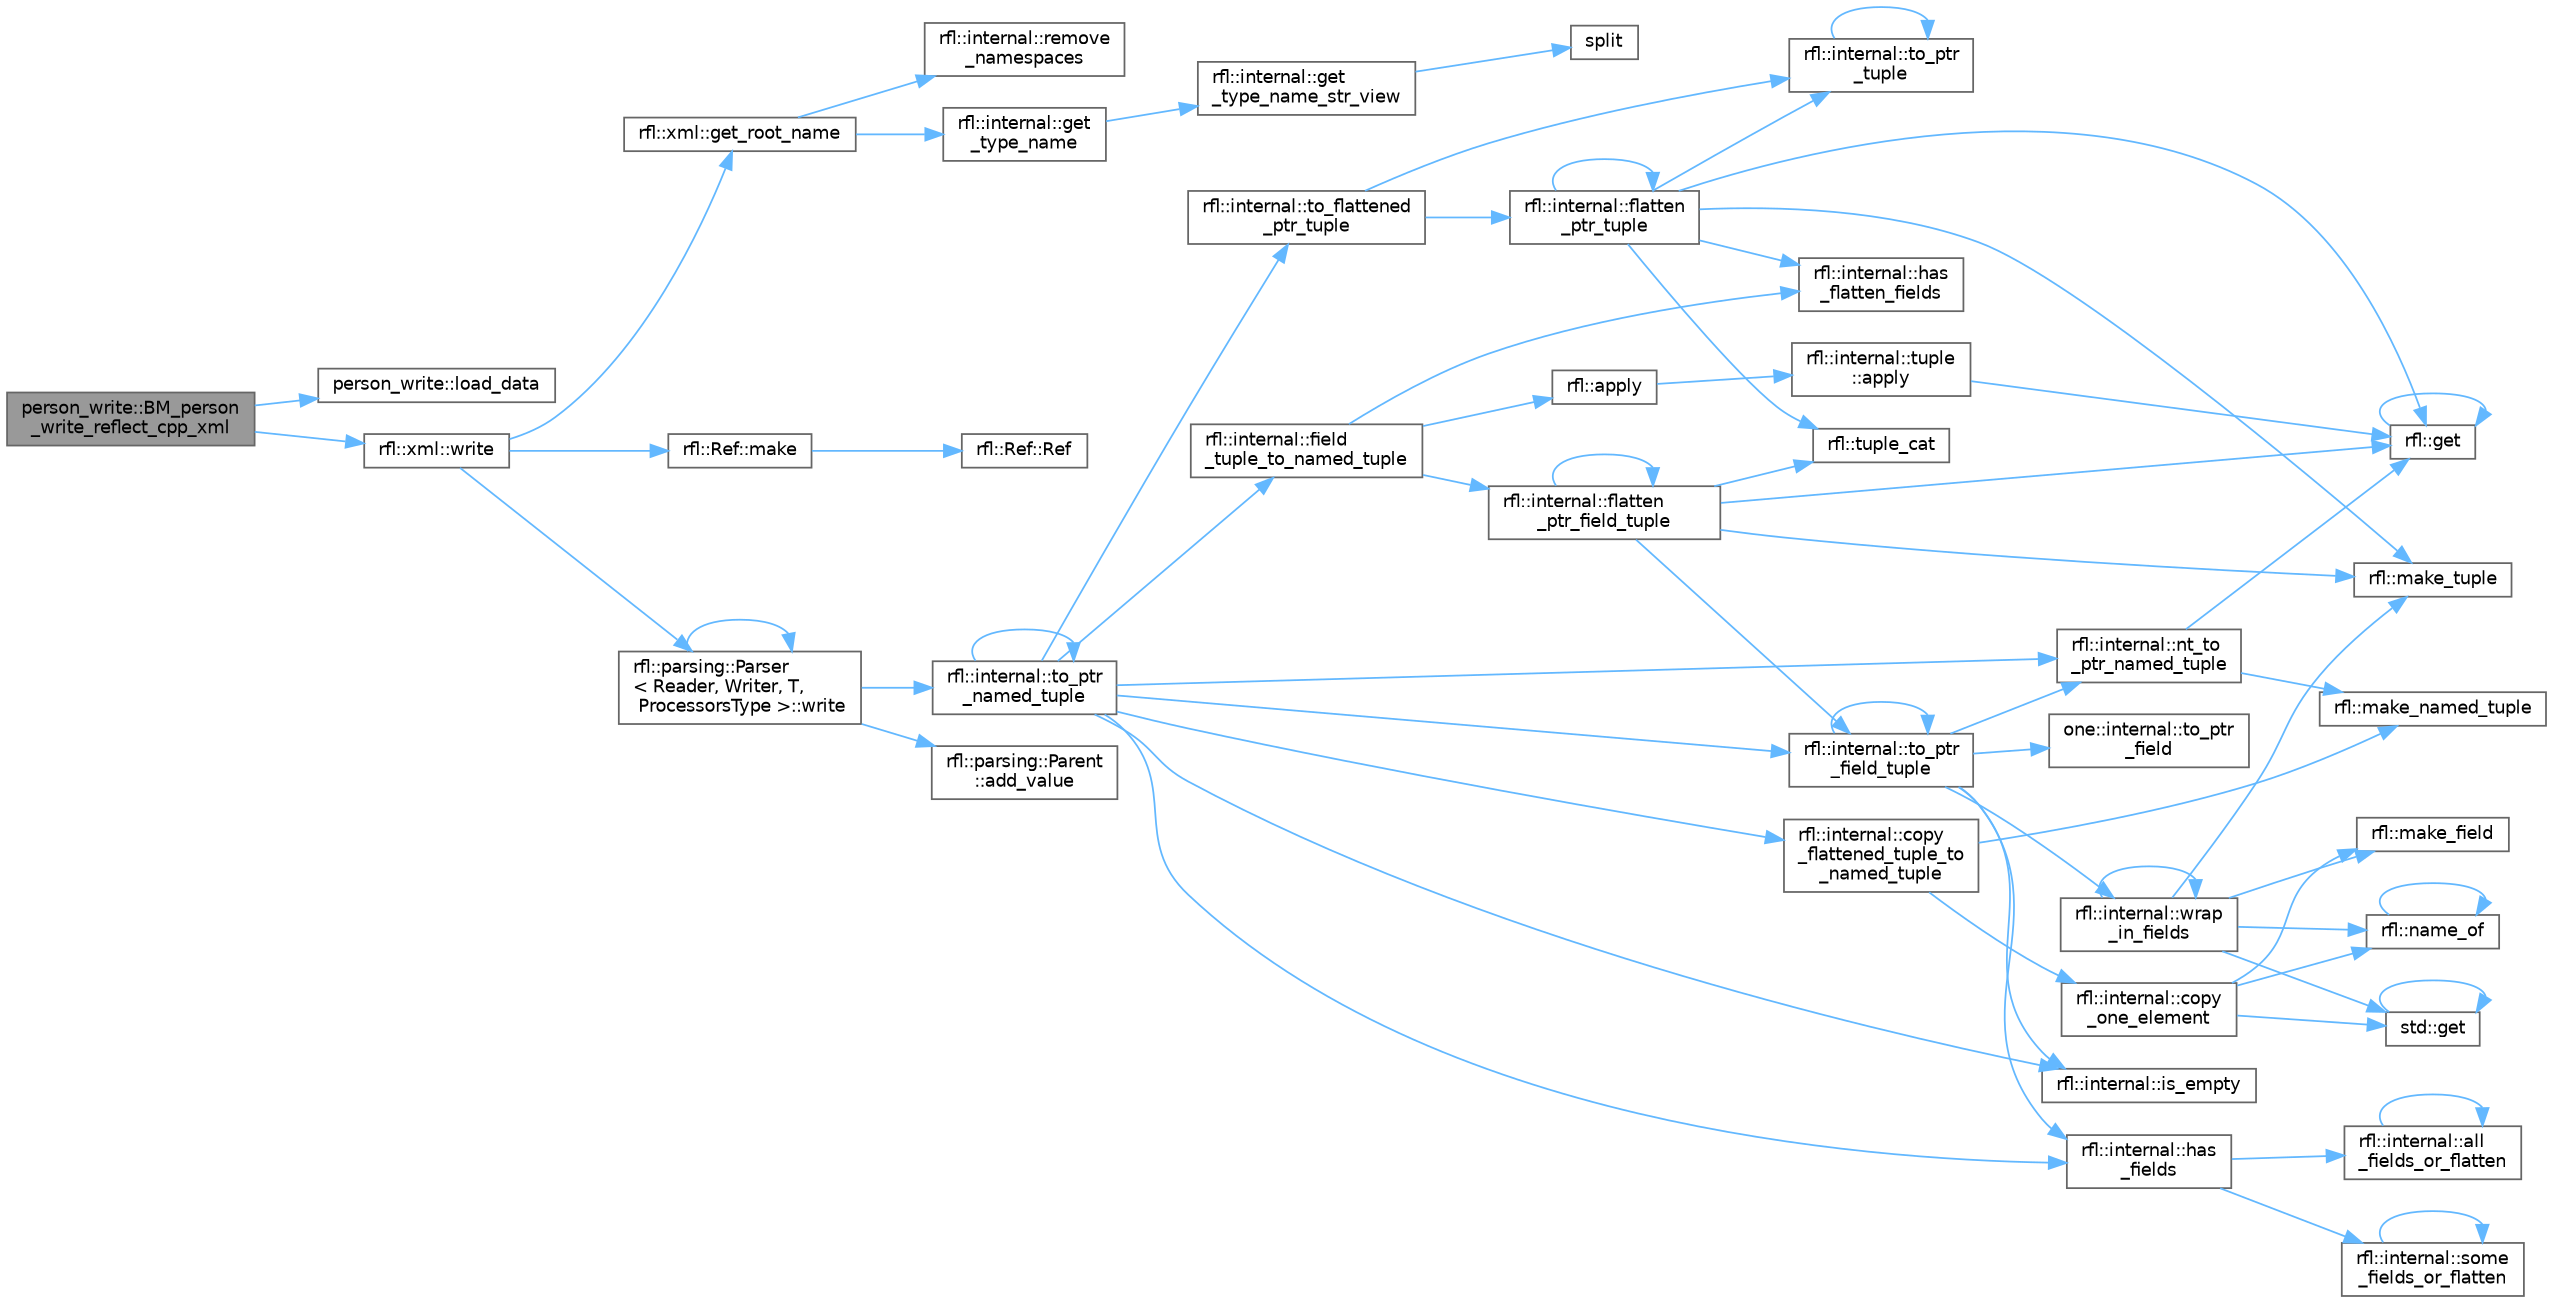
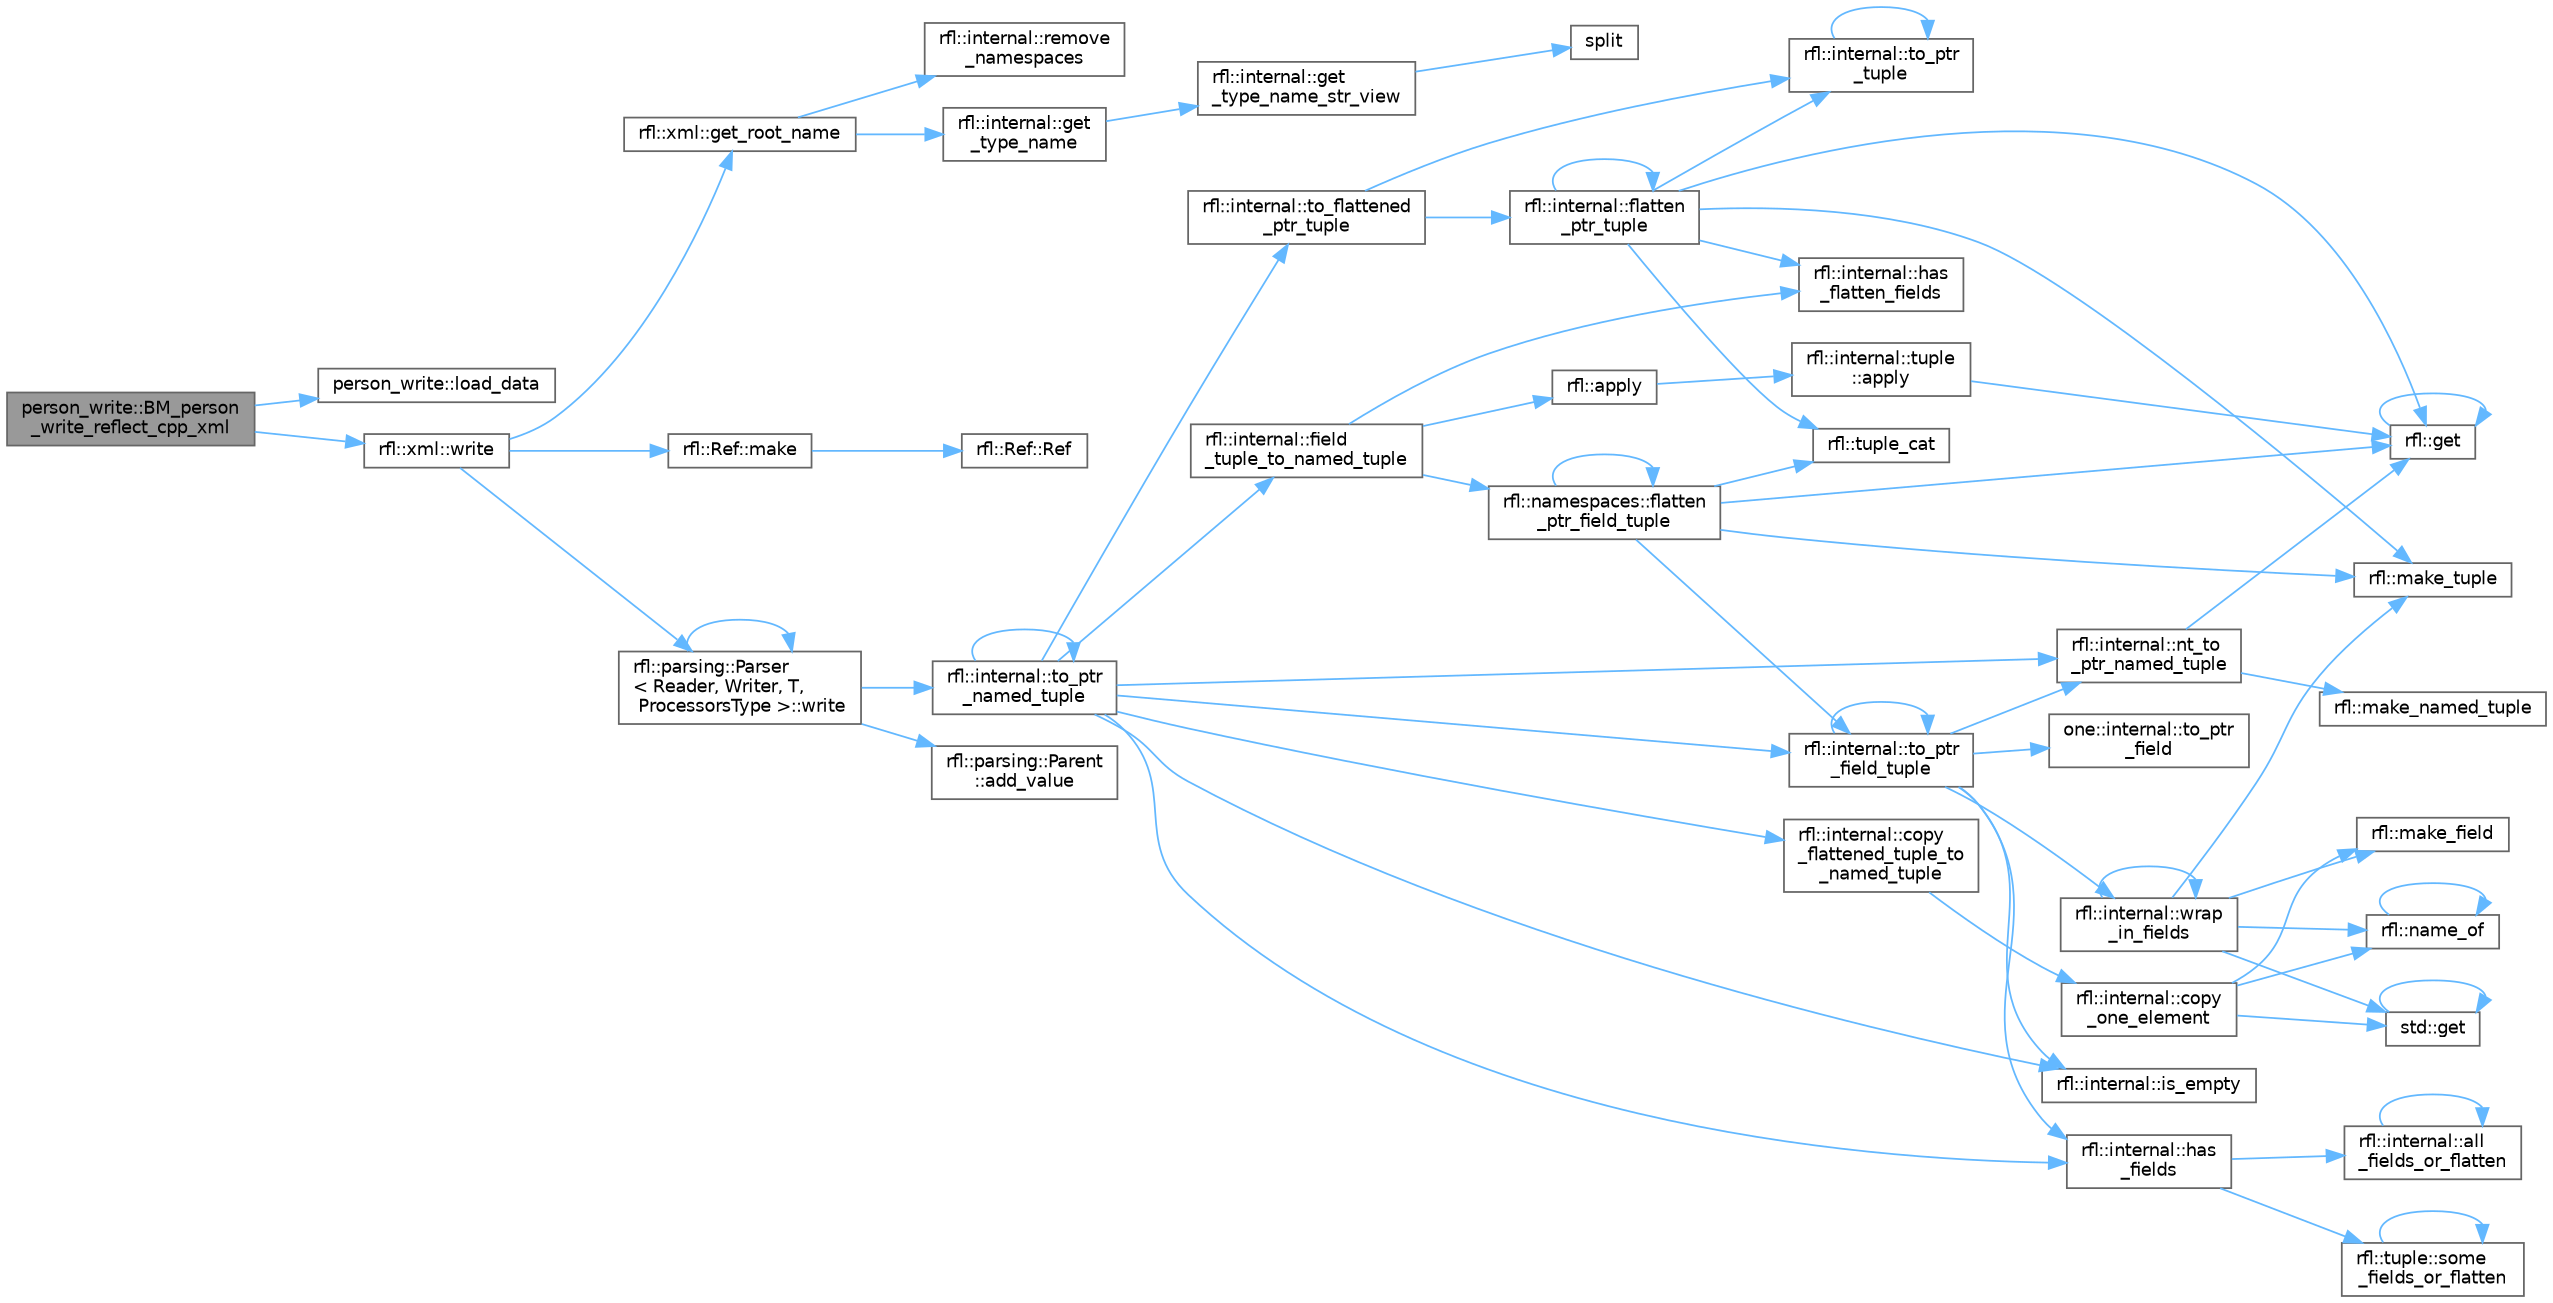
node "rfl::internal::flatten _ptr_field_tuple": label "rfl::internal::flatten _ptr_field_tuple" -> "rfl::namespaces::flatten _ptr_field_tuple"
edge "rfl::internal::copy _flattened_tuple_to _named_tuple" -> "rfl::make_named_tuple": removed
node "rfl::internal::some _fields_or_flatten": label "rfl::internal::some _fields_or_flatten" -> "rfl::tuple::some _fields_or_flatten"
